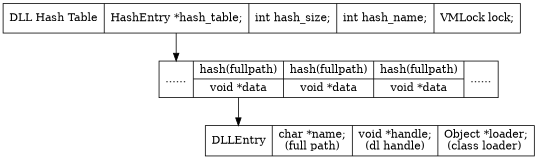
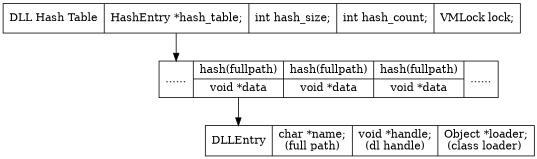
node "DLL Hash Table": text "int hash_name;" -> "int hash_count;"
